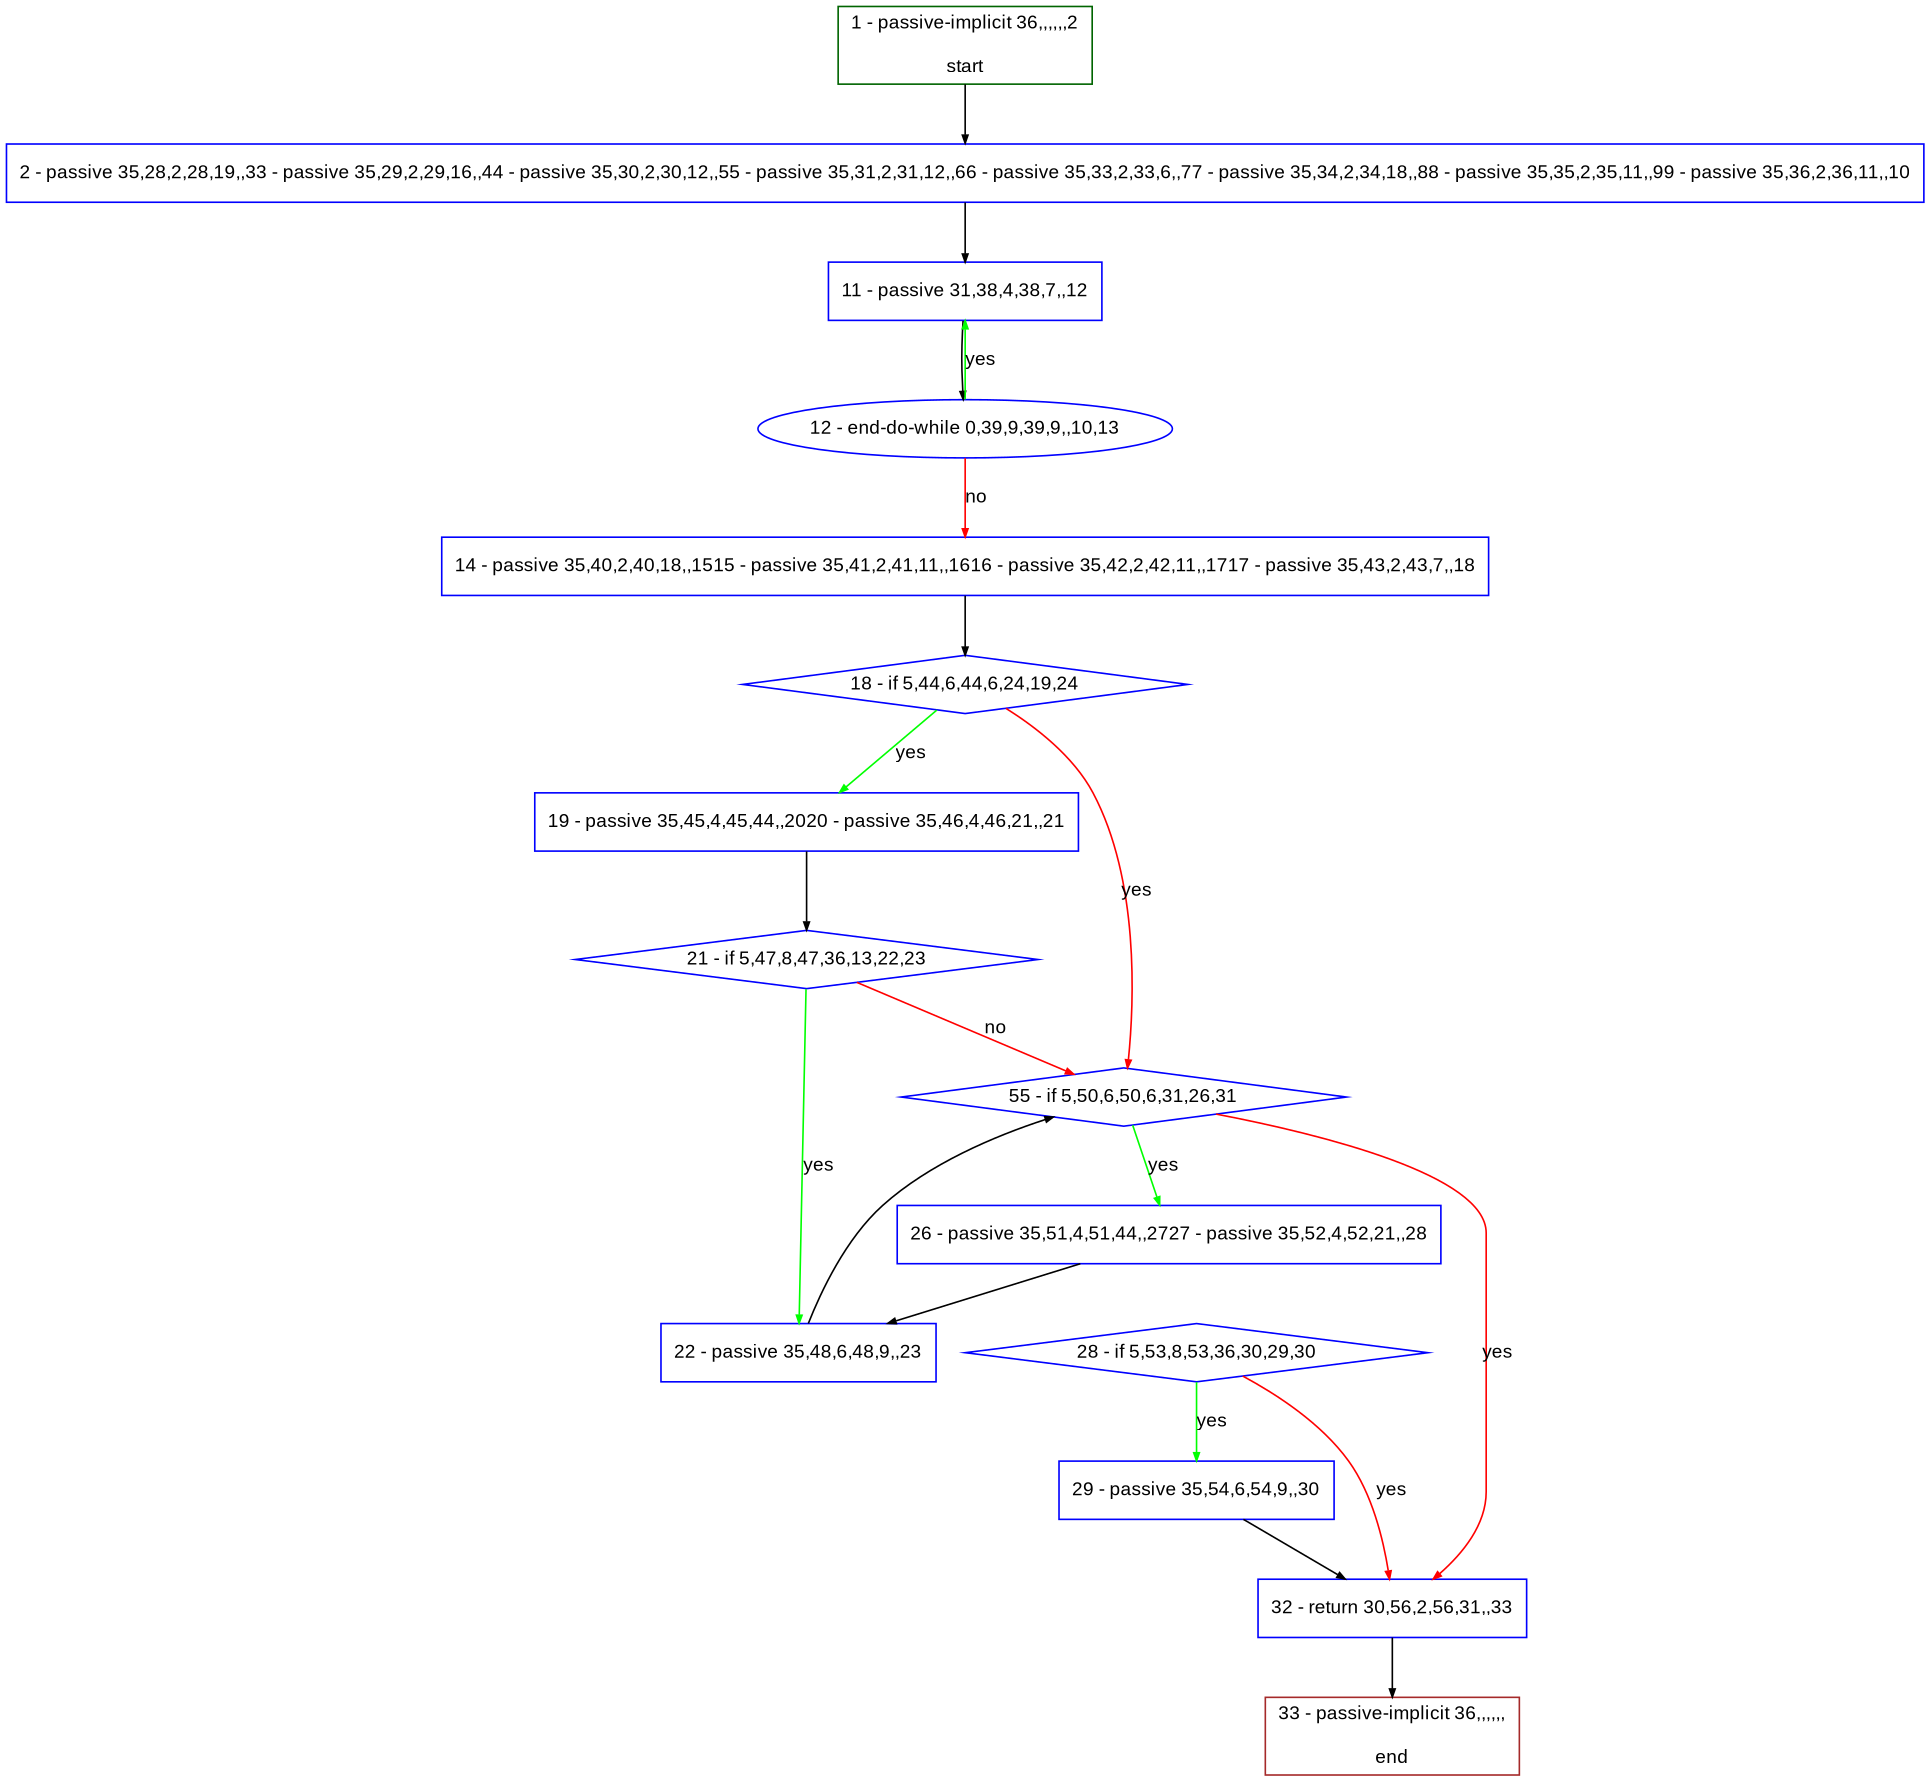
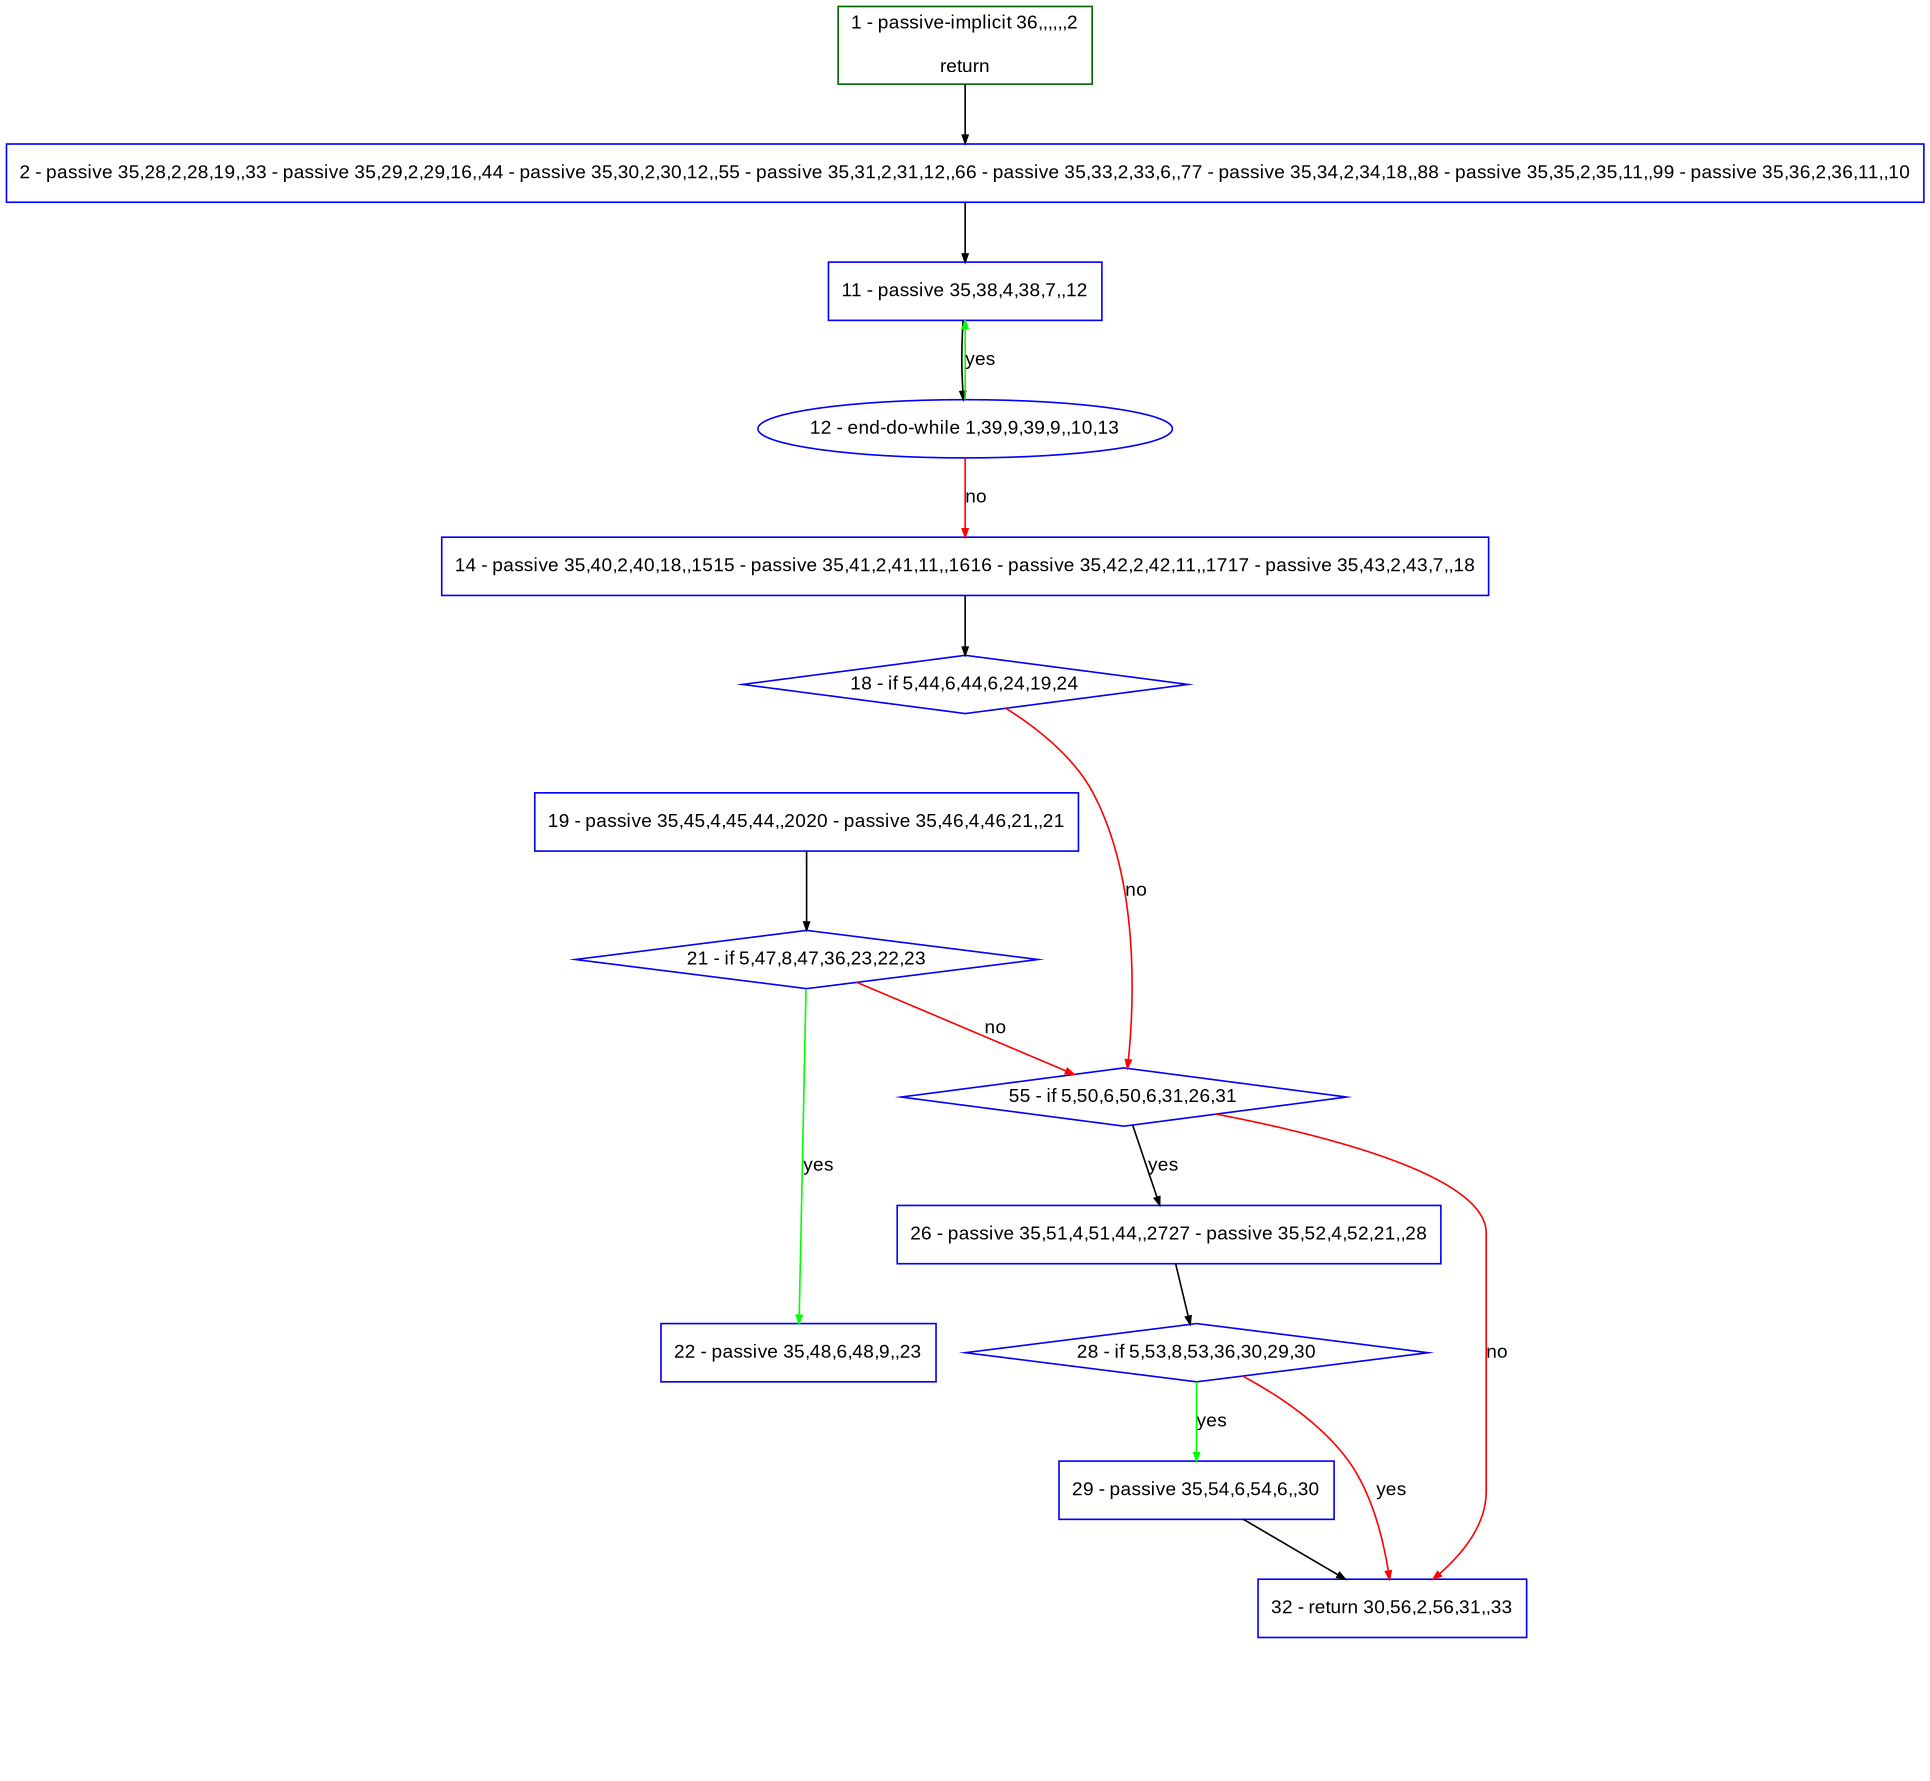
node "1 - passive-implicit 36,,,,,,2 start": label "1 - passive-implicit 36,,,,,,2 start" -> "1 - passive-implicit 36,,,,,,2 return"
node "11 - passive 31,38,4,38,7,,12": label "11 - passive 31,38,4,38,7,,12" -> "11 - passive 35,38,4,38,7,,12"
node "12 - end-do-while 0,39,9,39,9,,10,13": label "12 - end-do-while 0,39,9,39,9,,10,13" -> "12 - end-do-while 1,39,9,39,9,,10,13"
edge "18 - if 5,44,6,44,6,24,19,24" -> "19 - passive 35,45,4,45,44,,2020 - passive 35,46,4,46,21,,21": removed, label "yes"
edge "18 - if 5,44,6,44,6,24,19,24" -> "55 - if 5,50,6,50,6,31,26,31": label "yes" -> "no"
node "21 - if 5,47,8,47,36,13,22,23": label "21 - if 5,47,8,47,36,13,22,23" -> "21 - if 5,47,8,47,36,23,22,23"
edge "55 - if 5,50,6,50,6,31,26,31" -> "26 - passive 35,51,4,51,44,,2727 - passive 35,52,4,52,21,,28": color #00ff00 -> #000000
edge "22 - passive 35,48,6,48,9,,23" -> "55 - if 5,50,6,50,6,31,26,31": removed
edge "26 - passive 35,51,4,51,44,,2727 - passive 35,52,4,52,21,,28" -> "22 - passive 35,48,6,48,9,,23": now "26 - passive 35,51,4,51,44,,2727 - passive 35,52,4,52,21,,28" -> "28 - if 5,53,8,53,36,30,29,30"
edge "55 - if 5,50,6,50,6,31,26,31" -> "32 - return 30,56,2,56,31,,33": label "yes" -> "no"
node "29 - passive 35,54,6,54,9,,30": label "29 - passive 35,54,6,54,9,,30" -> "29 - passive 35,54,6,54,6,,30"
node "33 - passive-implicit 36,,,,,, end": removed
